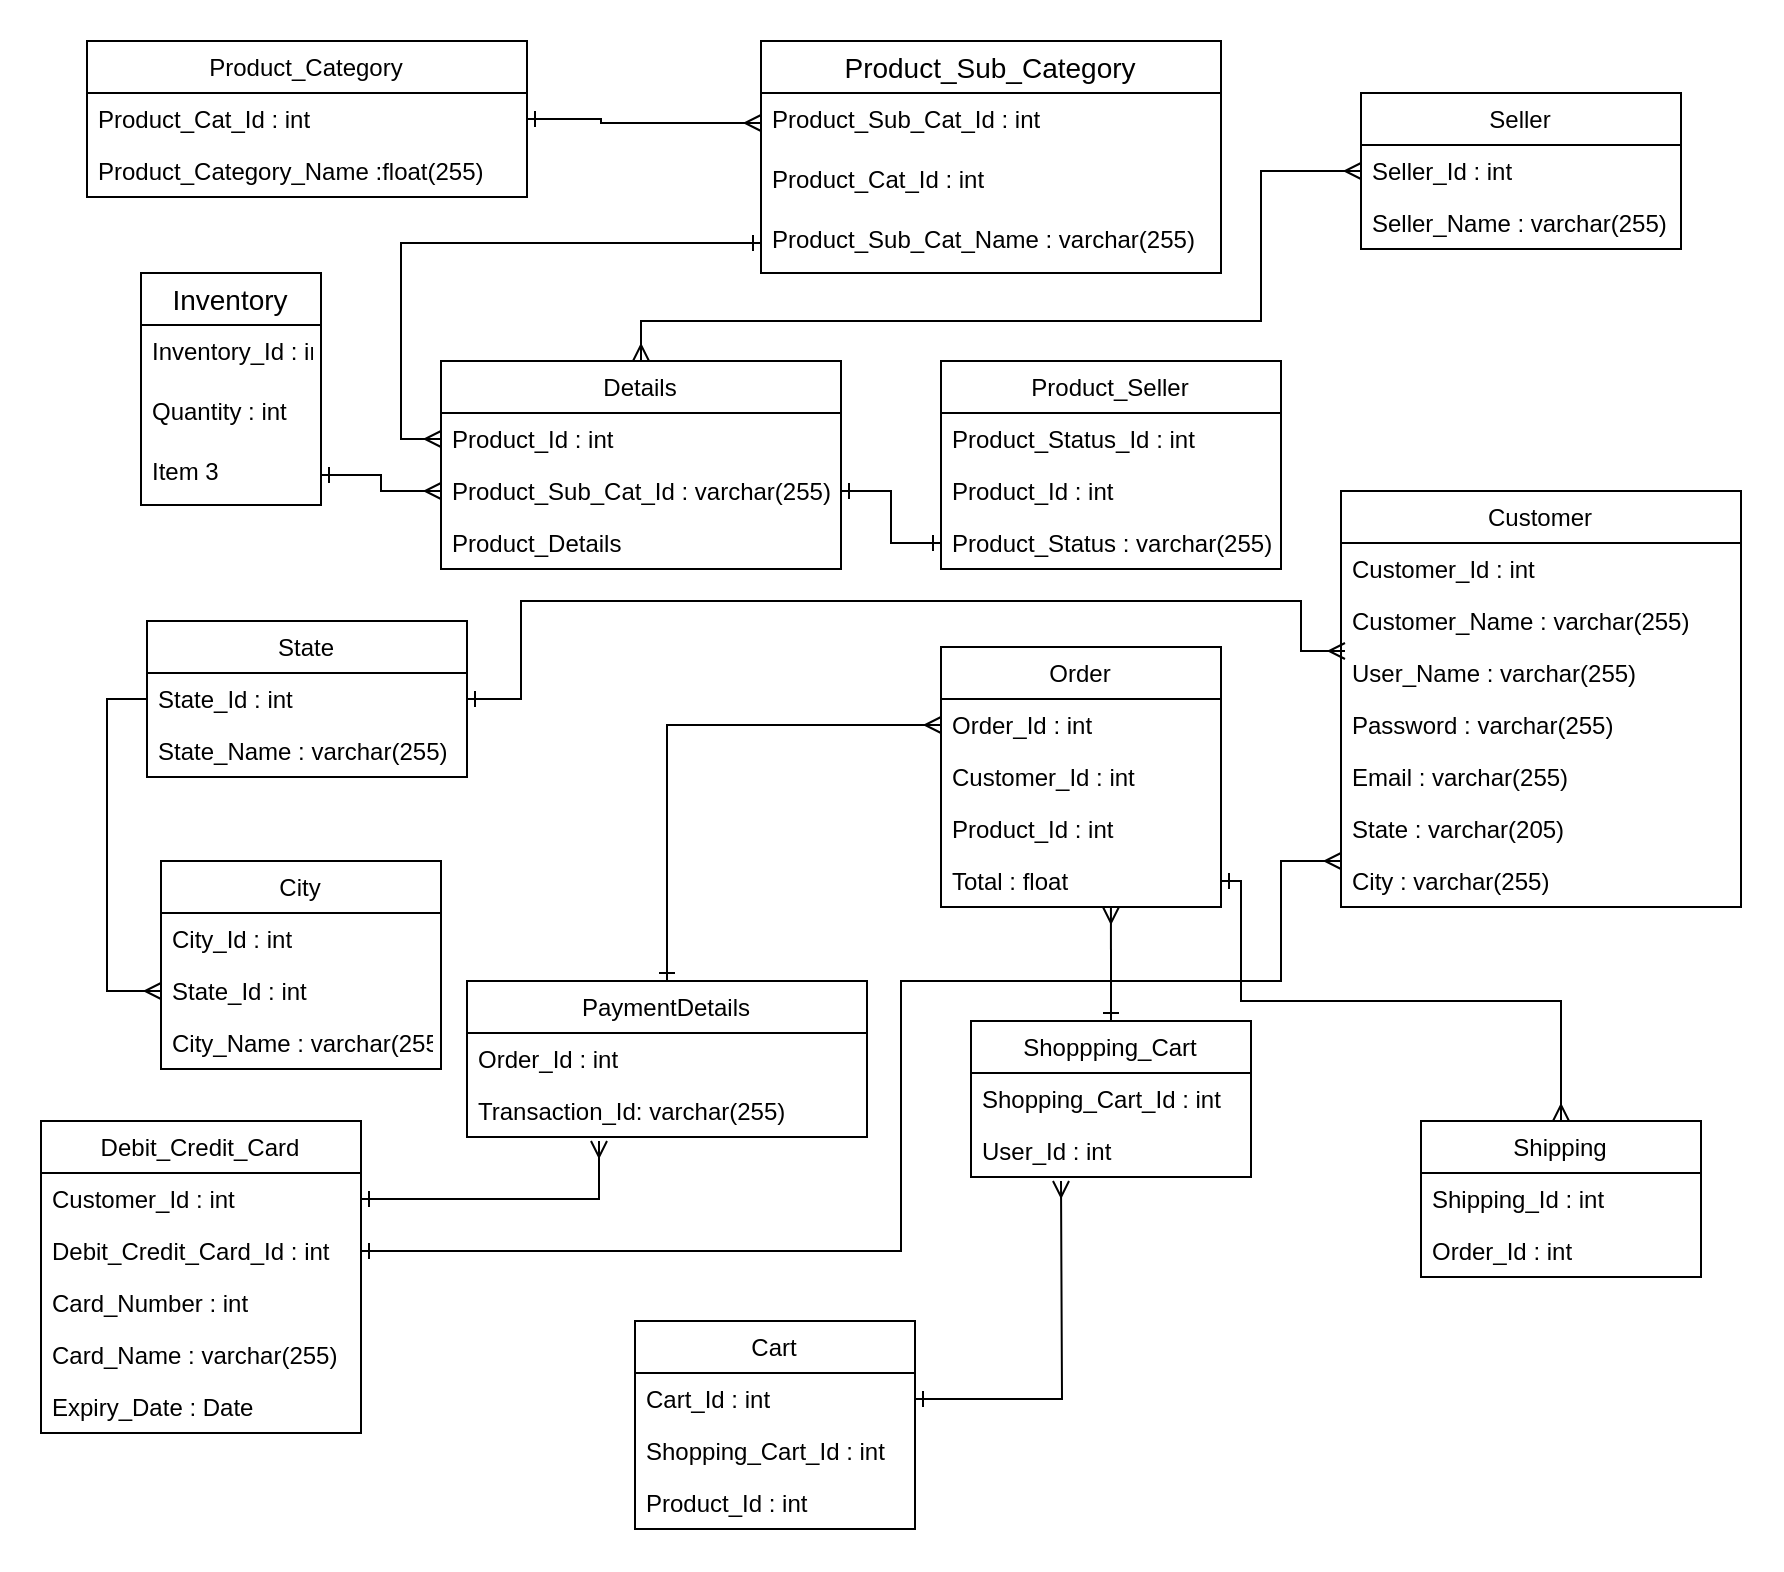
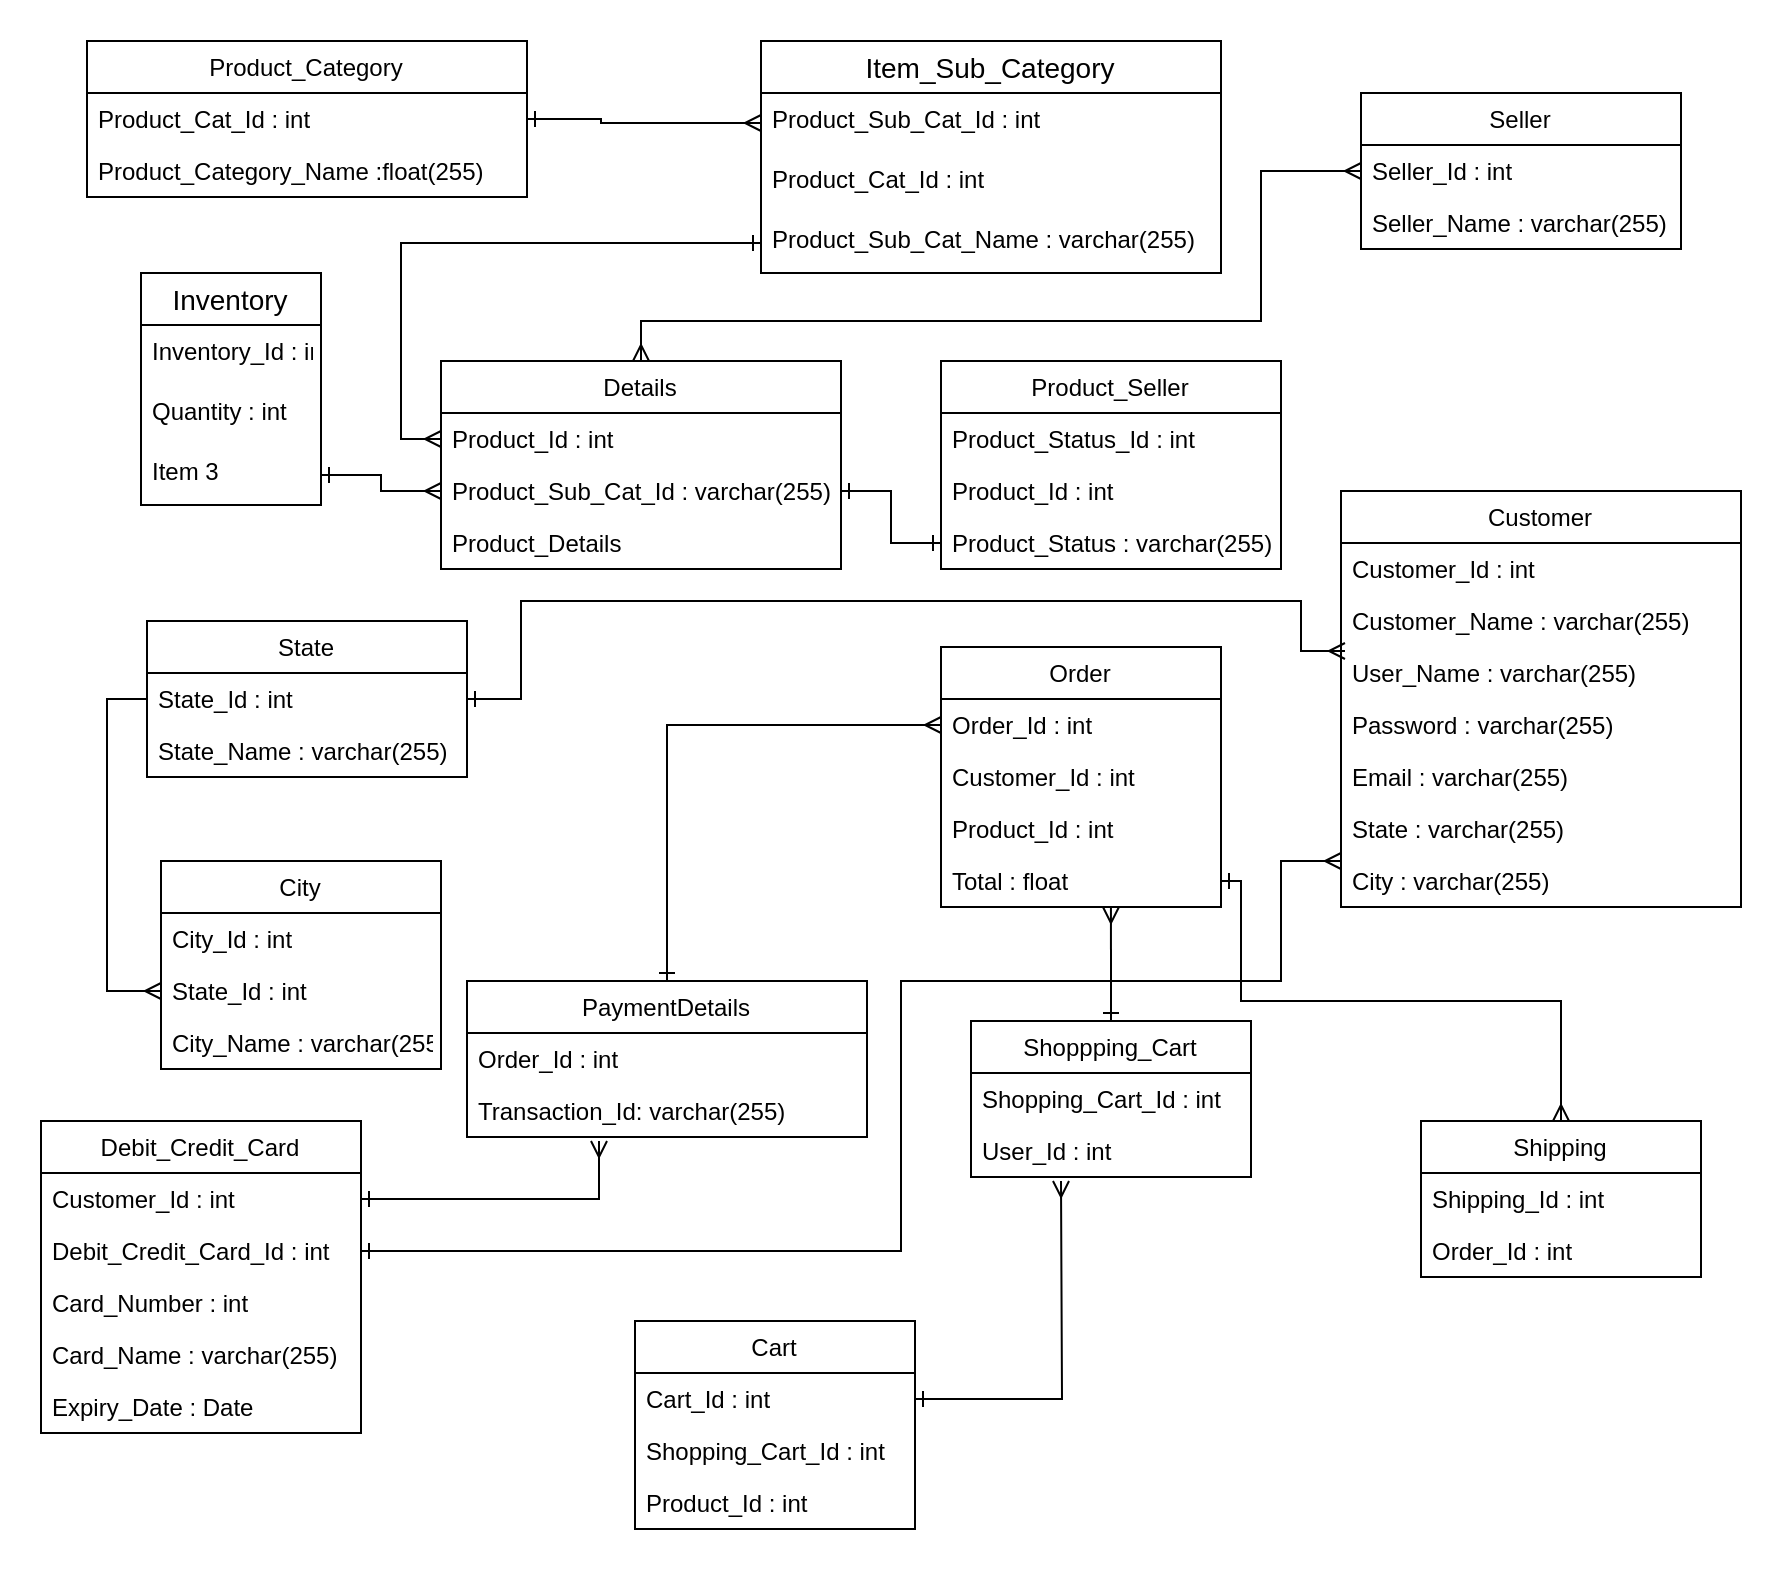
node "Product_Sub_Category": label "Product_Sub_Category" -> "Item_Sub_Category"
node "State : varchar(205)": label "State : varchar(205)" -> "State : varchar(255)"
